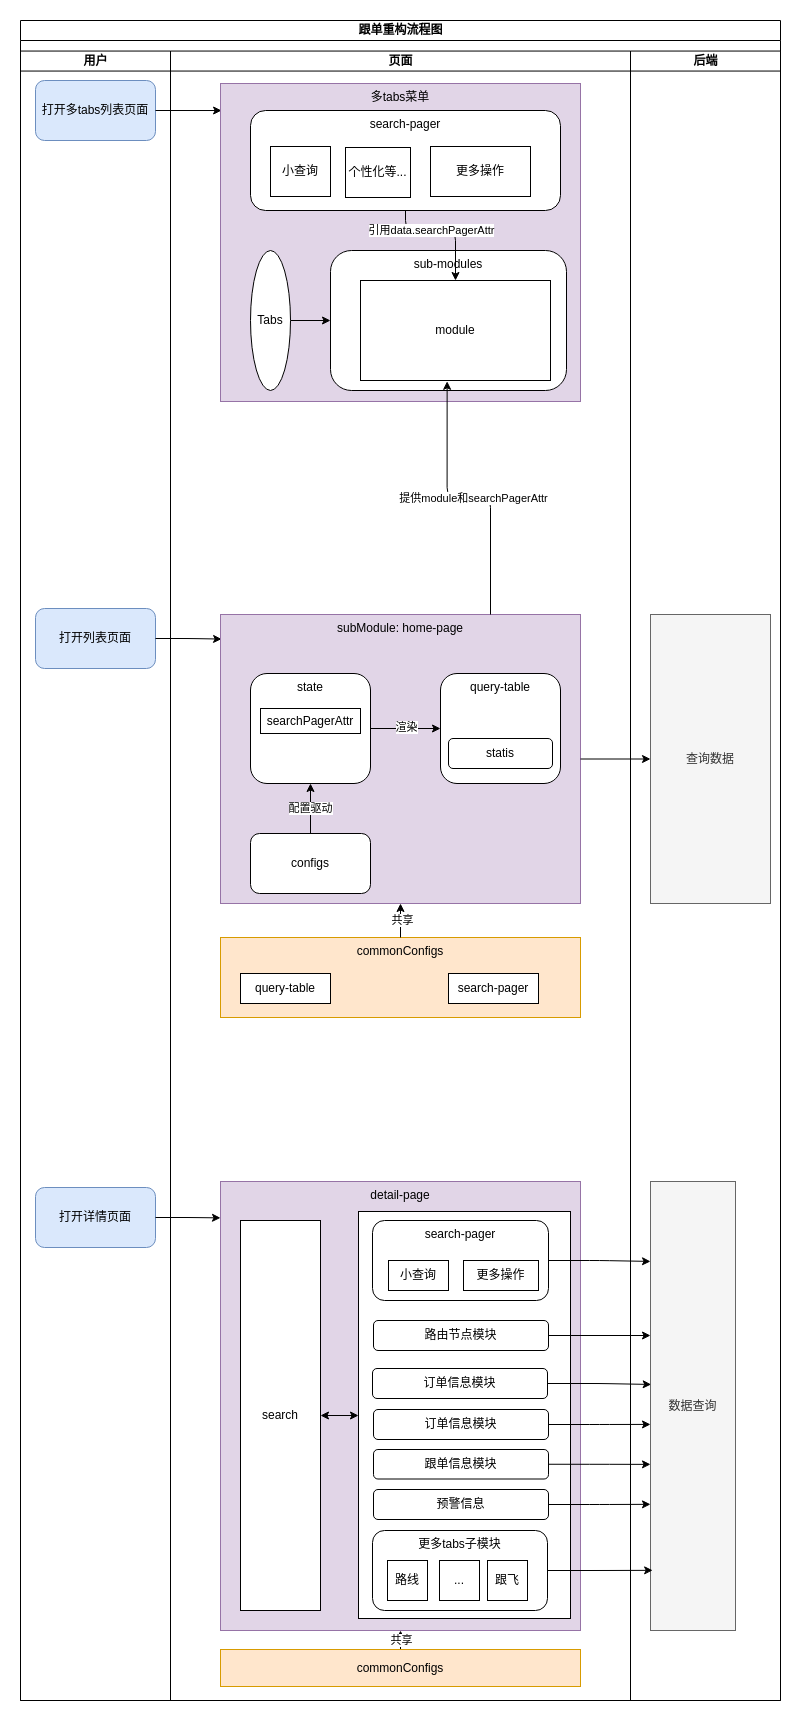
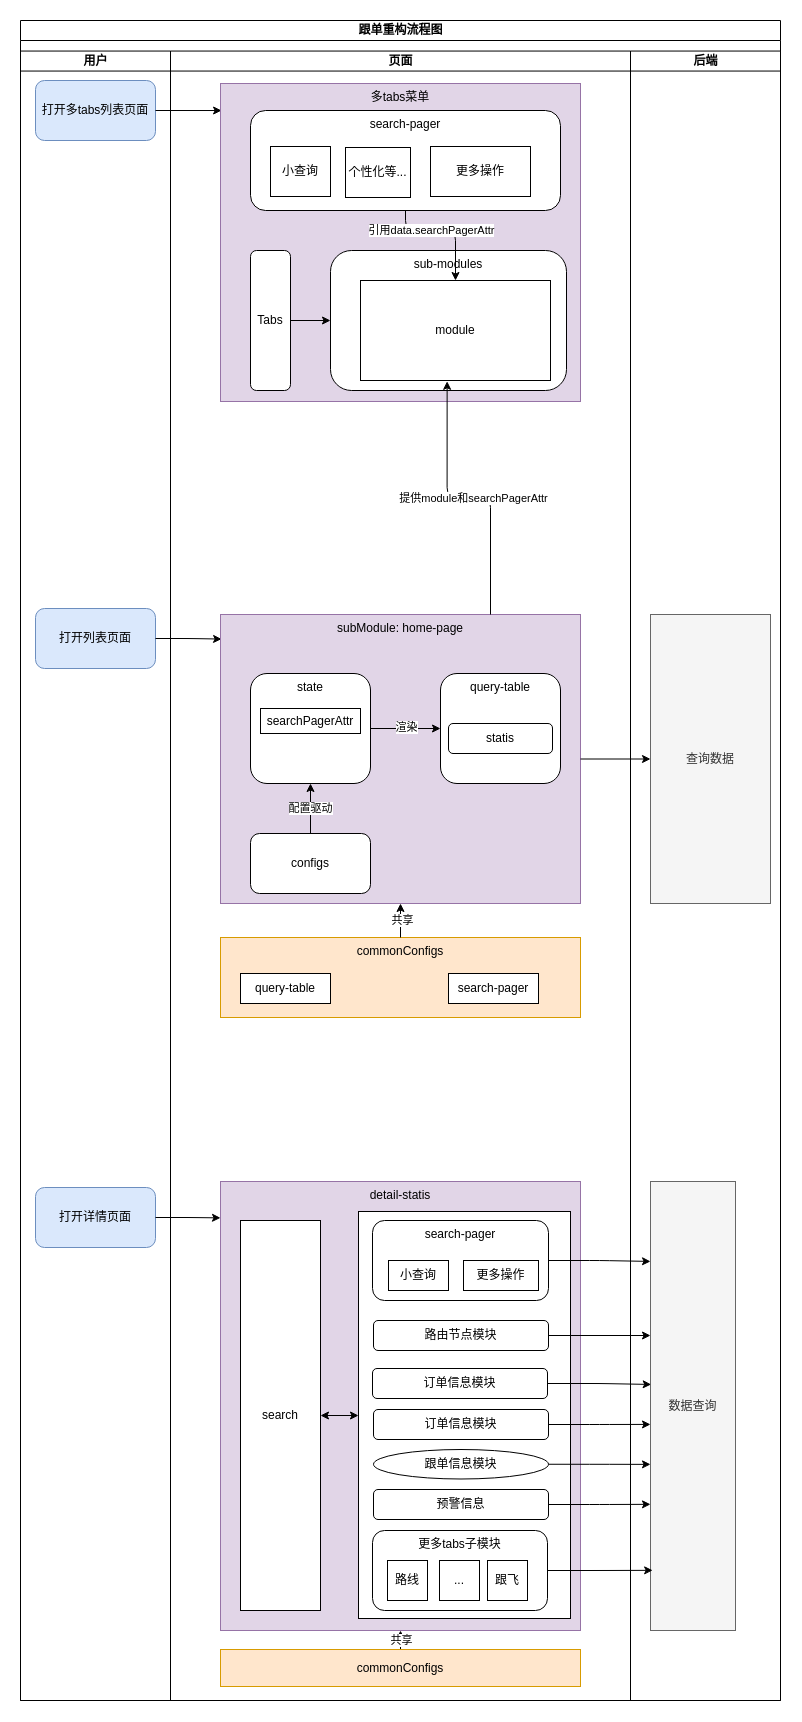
node "Tabs": shape ellipse -> rounded rectangle
node "statis": moved (501, 754) -> (501, 739)
node "detail-page": label "detail-page" -> "detail-statis"
node "跟单信息模块": shape rounded rectangle -> ellipse
